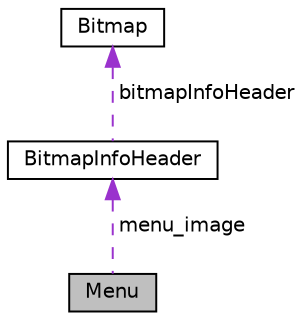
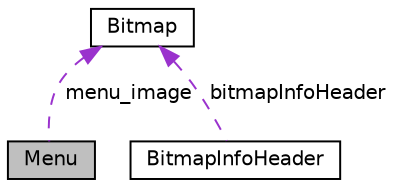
edge "Menu" -> "BitmapInfoHeader": now "Menu" -> "Bitmap"
